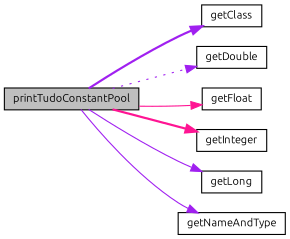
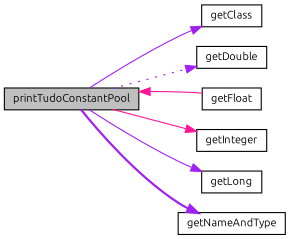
edge "printTudoConstantPool" -> "getClass": style bold -> solid
edge "printTudoConstantPool" -> "getFloat": reversed
edge "printTudoConstantPool" -> "getInteger": style bold -> solid
edge "printTudoConstantPool" -> "getNameAndType": style solid -> bold
